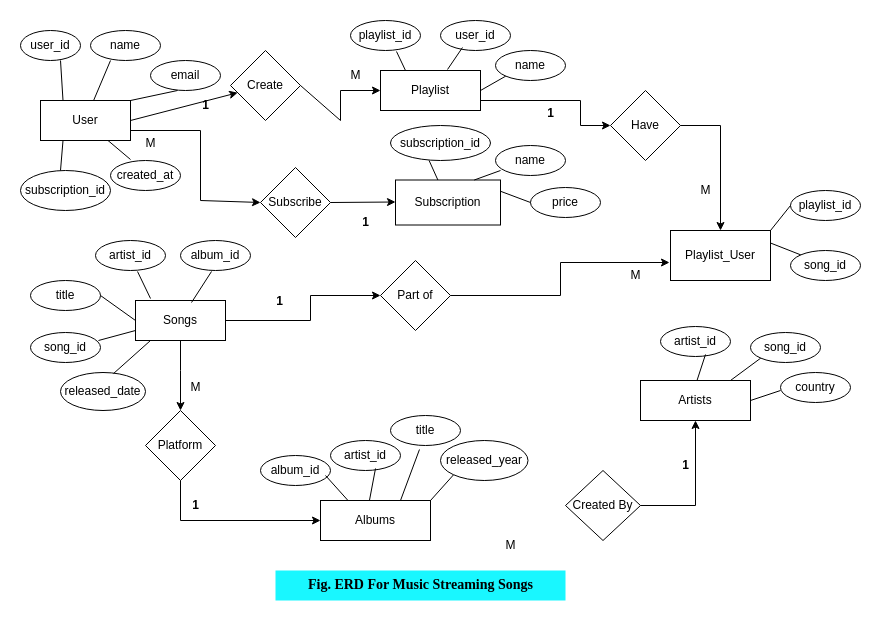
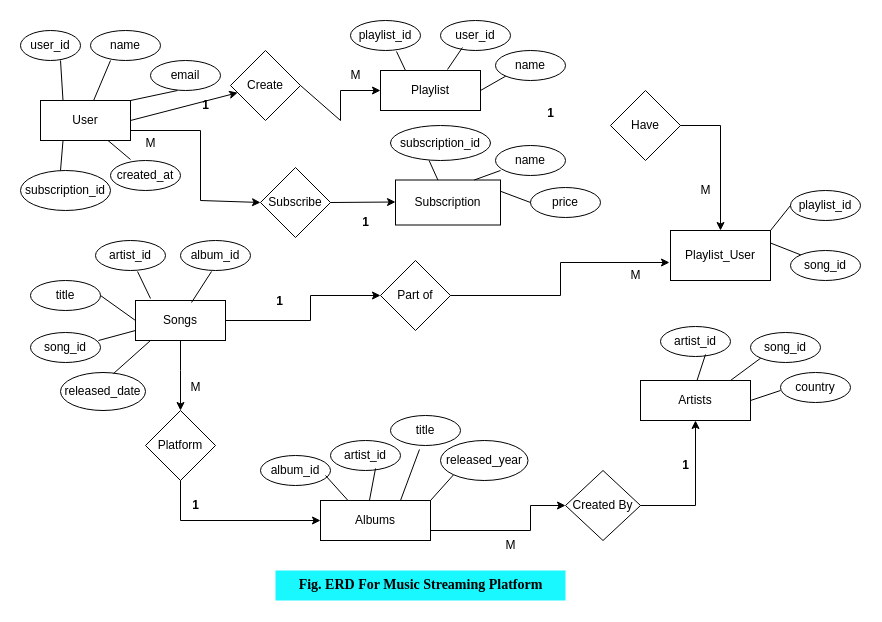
edge "Playlist" -> "Have": removed
edge "Albums" -> "Created By": added
node "Fig. ERD For Music Streaming Songs": label "Fig. ERD For Music Streaming Songs" -> "Fig. ERD For Music Streaming Platform"
